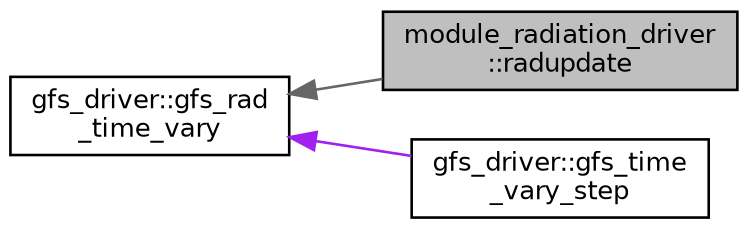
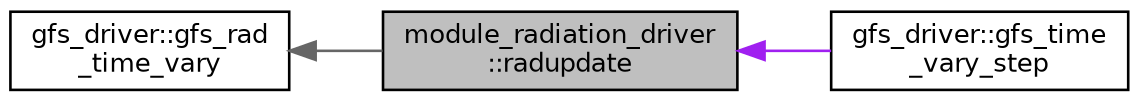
edge "gfs_driver::gfs_time _vary_step" -> "gfs_driver::gfs_rad _time_vary": now "gfs_driver::gfs_time _vary_step" -> "module_radiation_driver ::radupdate"
